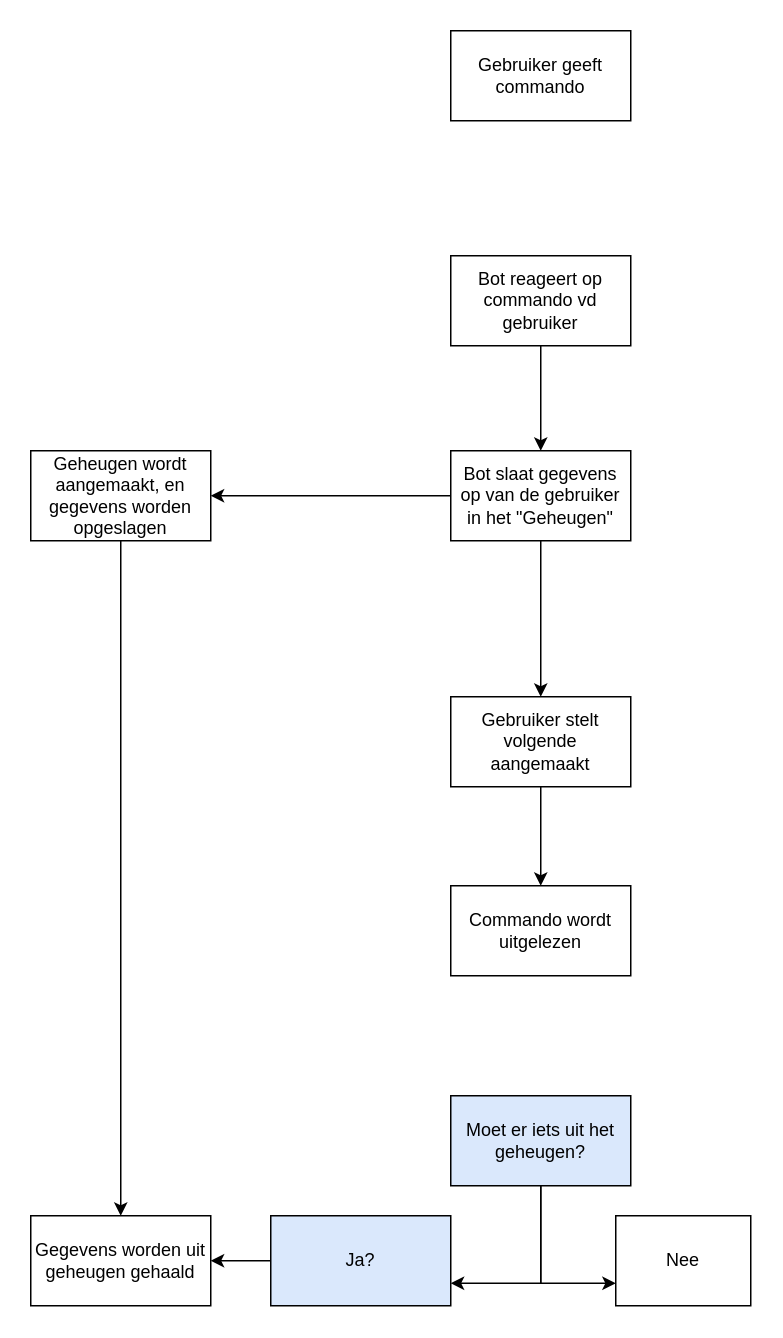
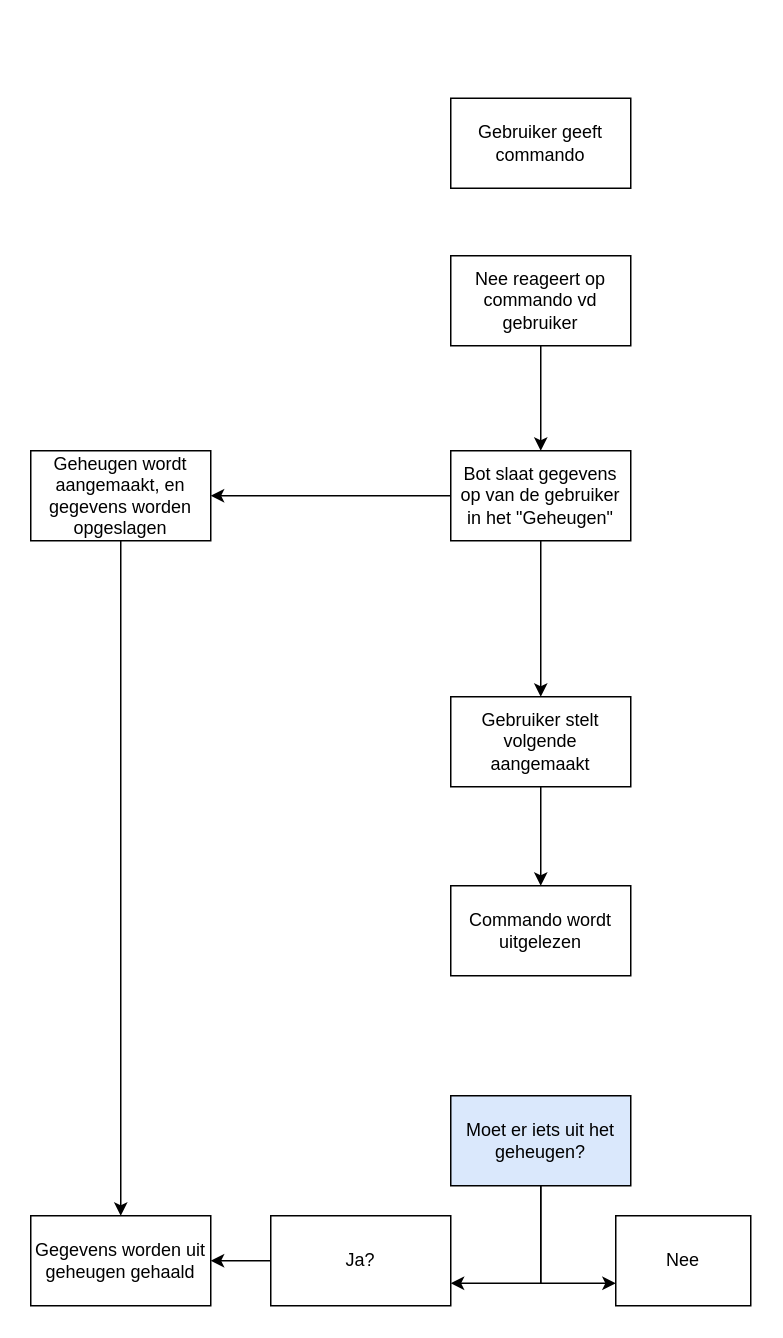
node "Gebruiker geeft commando": moved (541, 76) -> (541, 143)
node "Bot reageert op commando vd gebruiker": label "Bot reageert op commando vd gebruiker" -> "Nee reageert op commando vd gebruiker"
node "Ja?": fillcolor #dae8fc -> #ffffff
